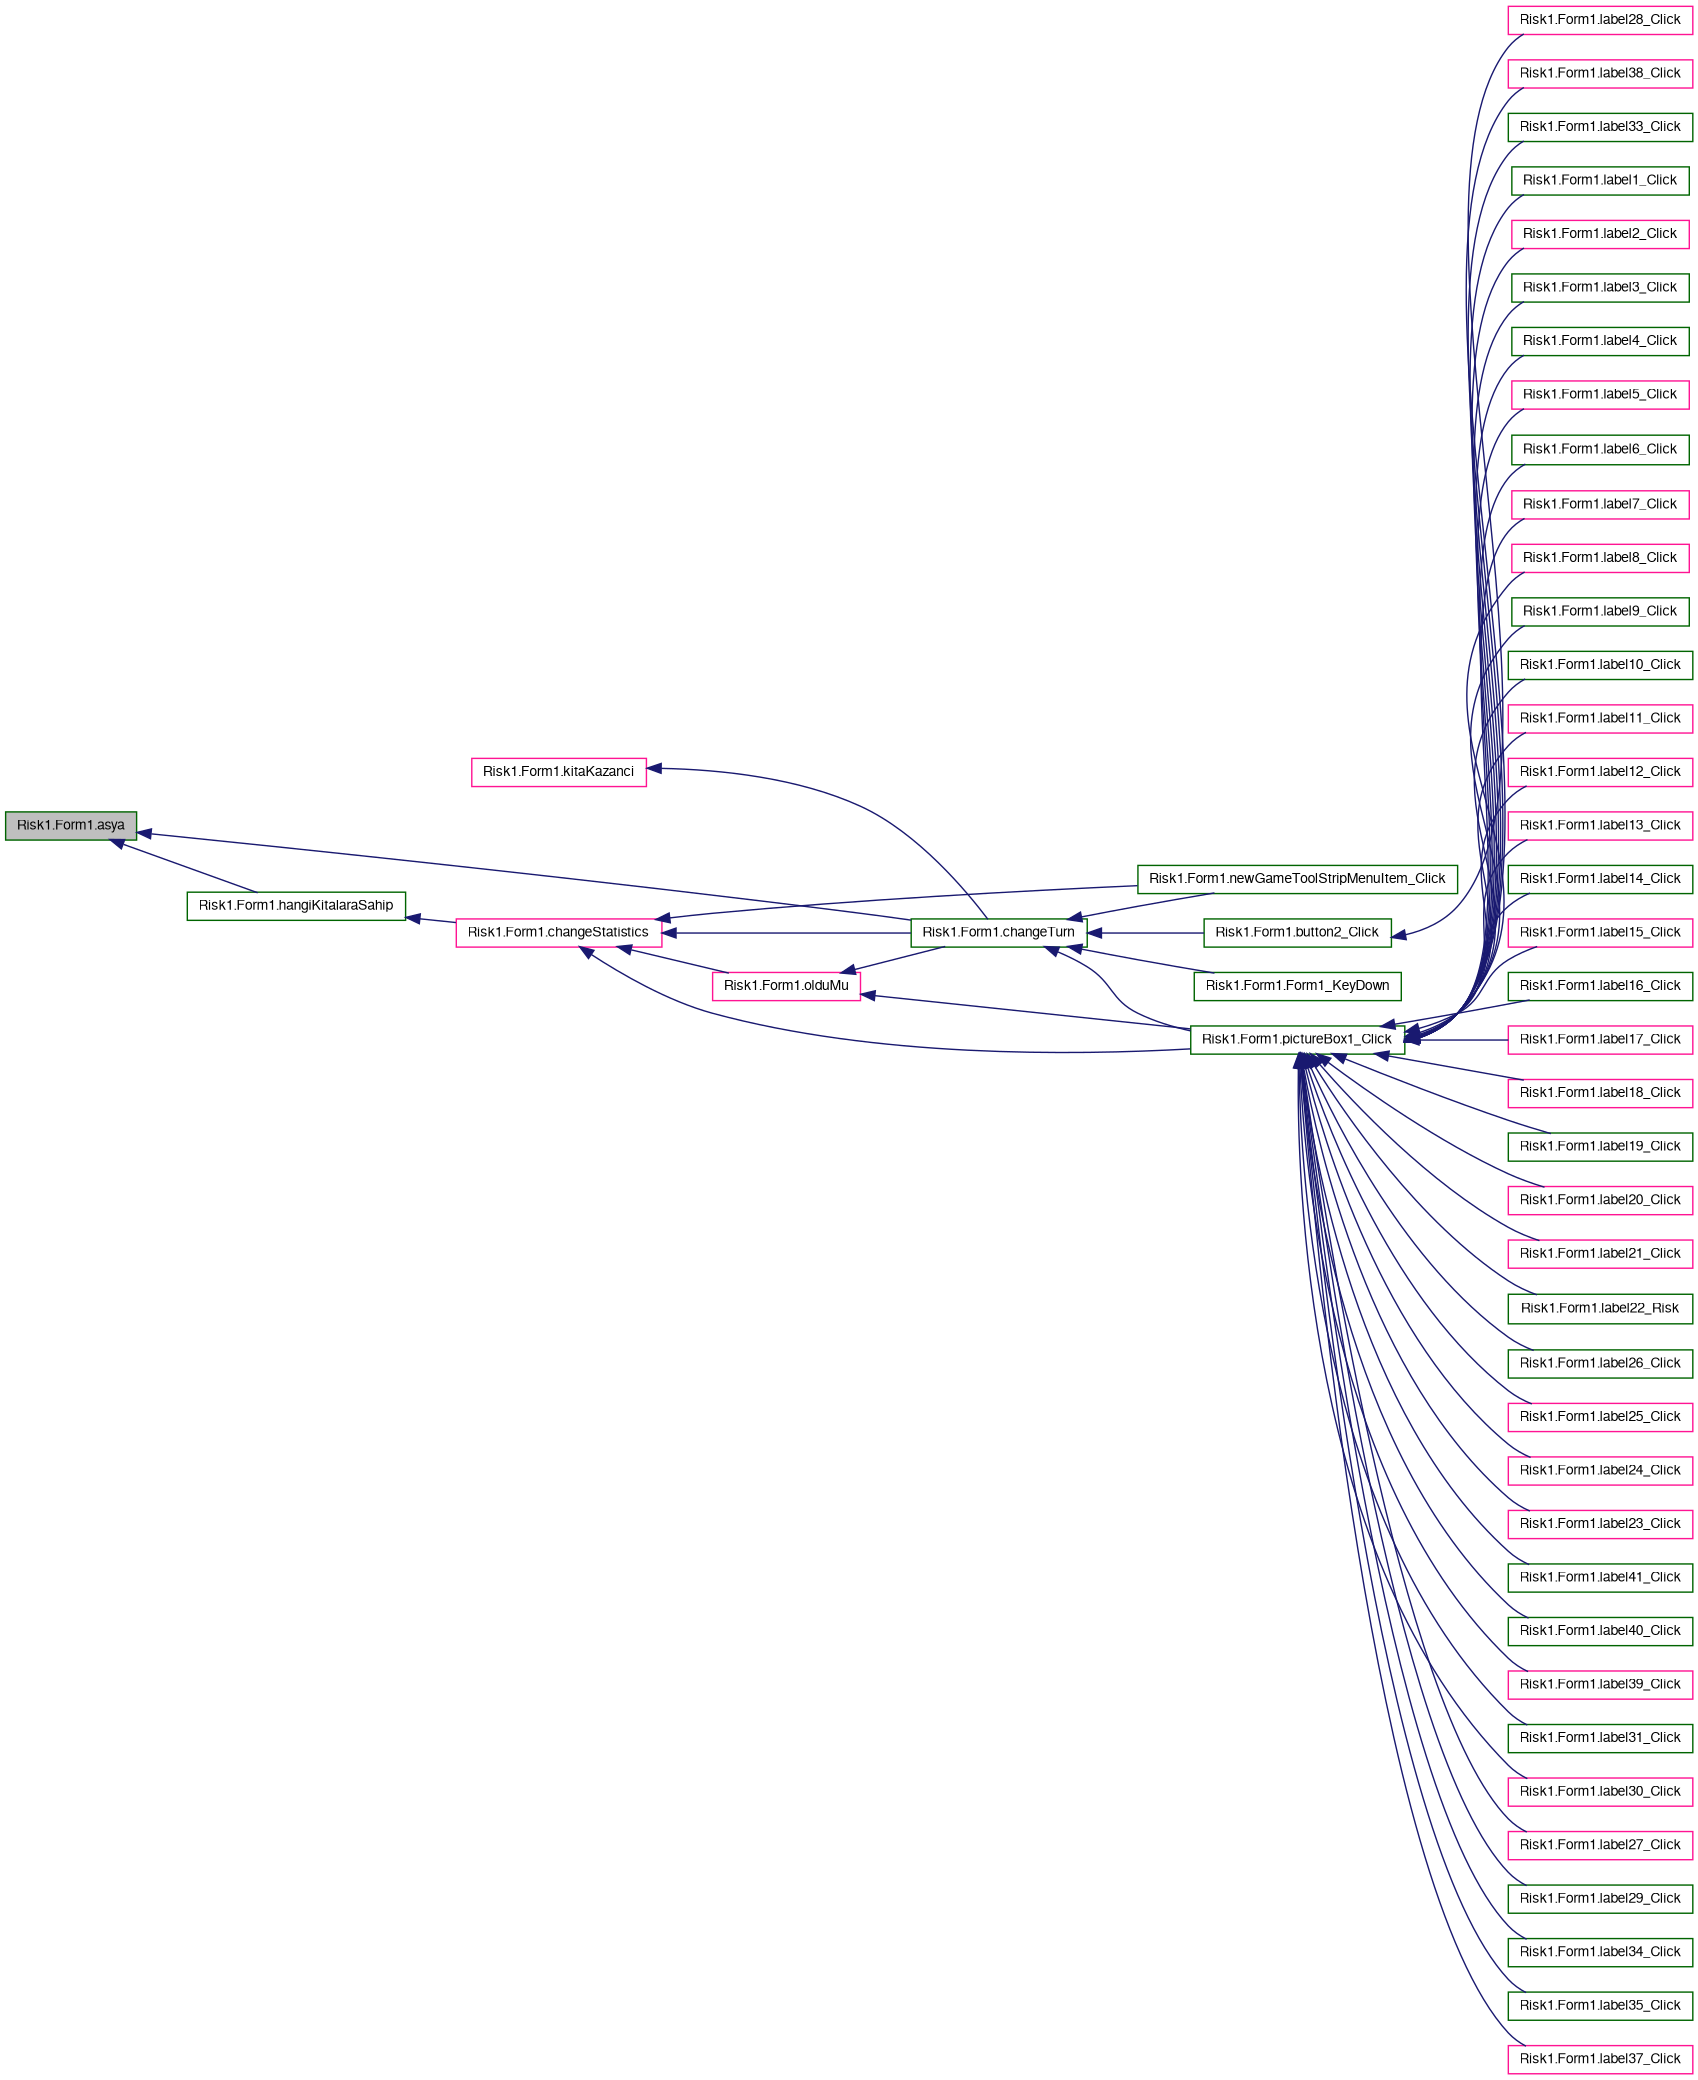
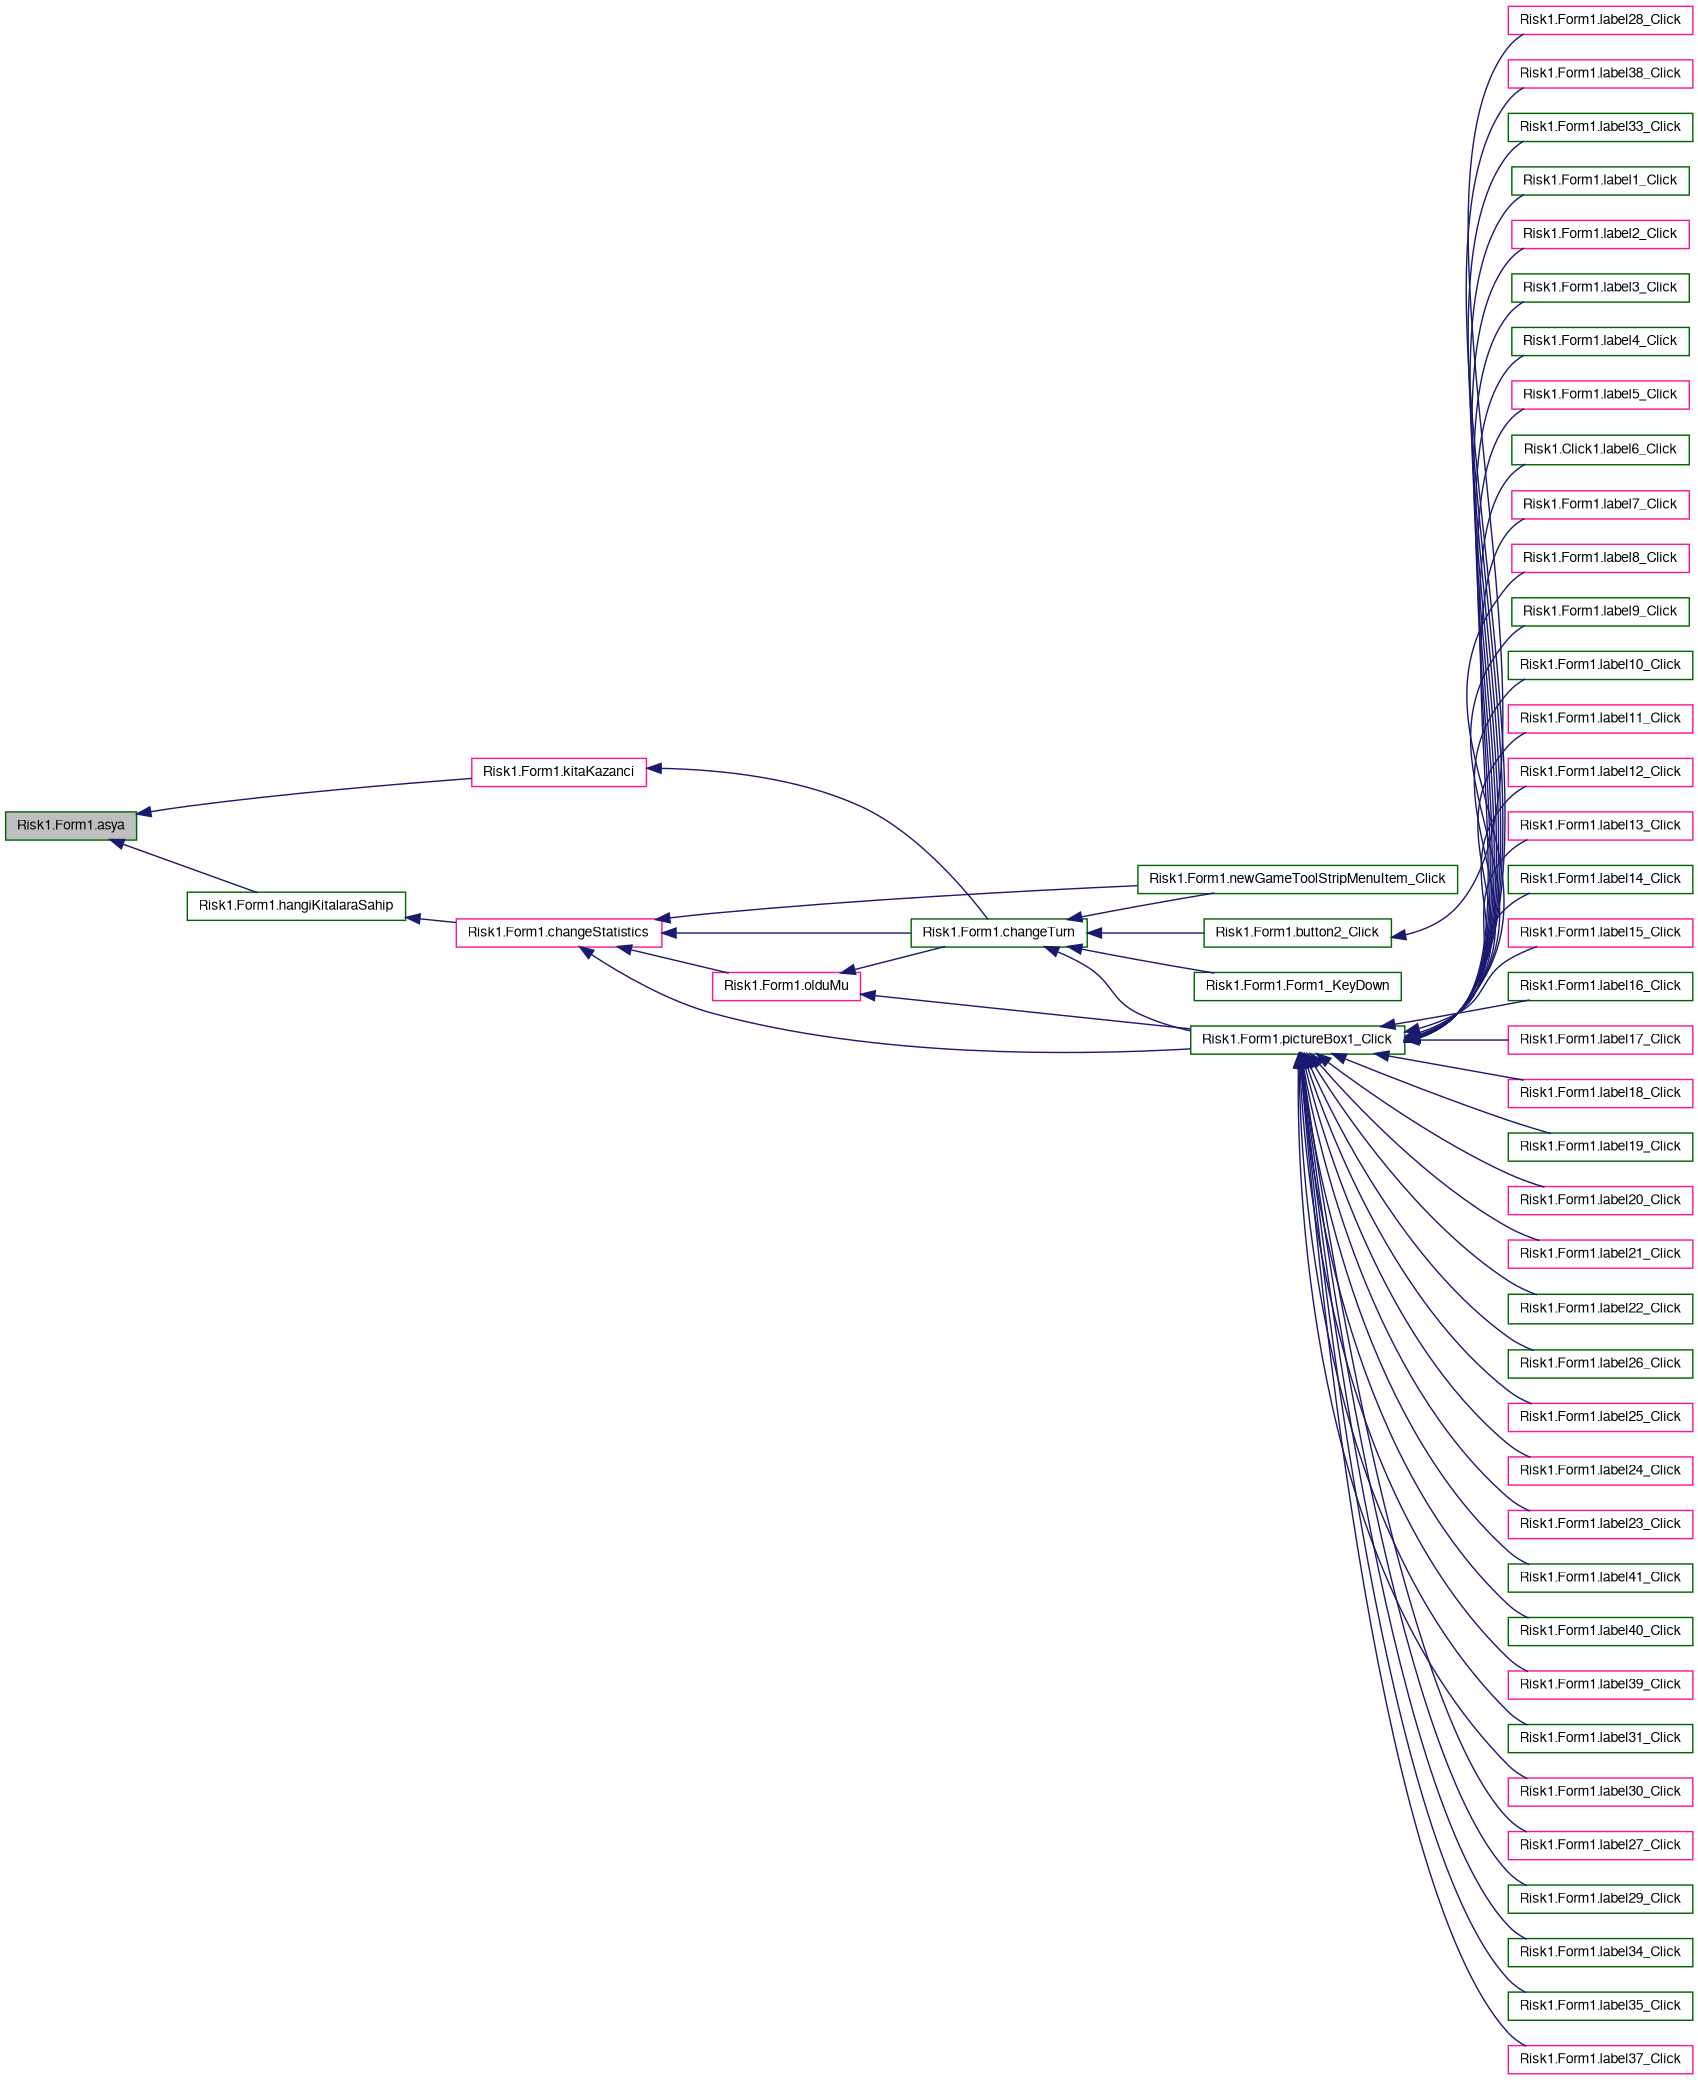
node "Risk1.Form1.label6_Click": label "Risk1.Form1.label6_Click" -> "Risk1.Click1.label6_Click"
edge "Risk1.Form1.changeTurn" -> "Risk1.Form1.asya": now "Risk1.Form1.kitaKazanci" -> "Risk1.Form1.asya"
node "Risk1.Form1.label22_Risk": label "Risk1.Form1.label22_Risk" -> "Risk1.Form1.label22_Click"
